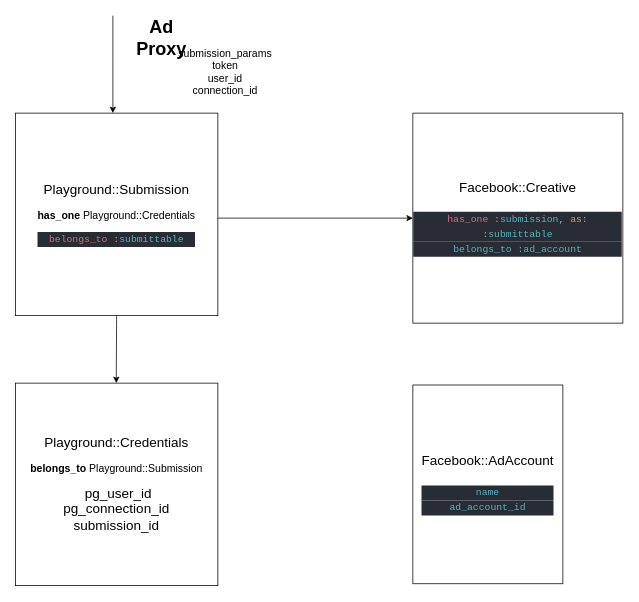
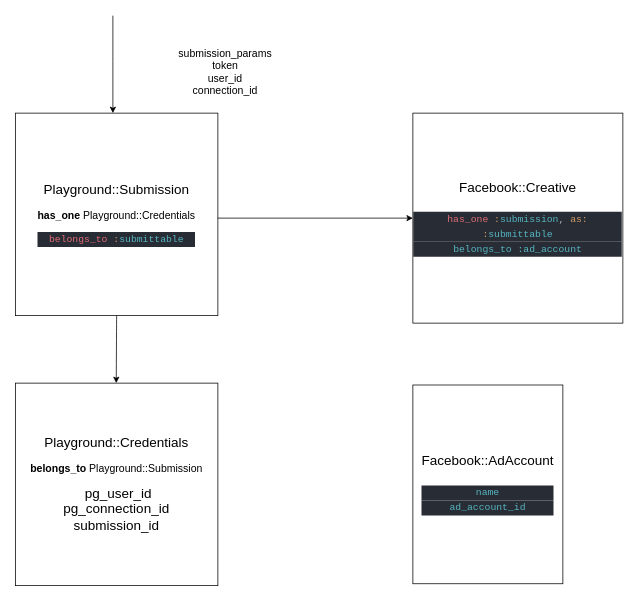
node "Ad Proxy": removed
